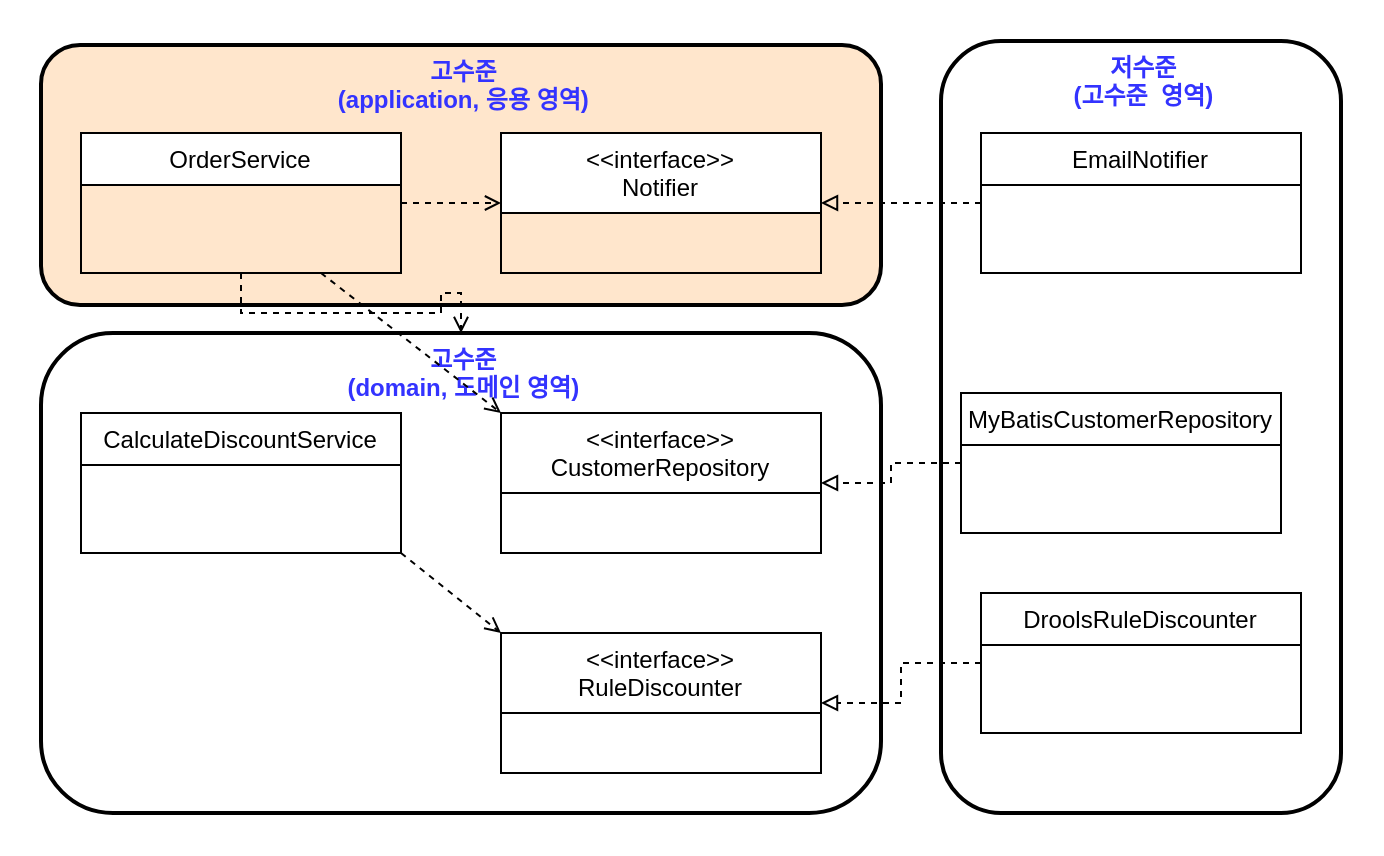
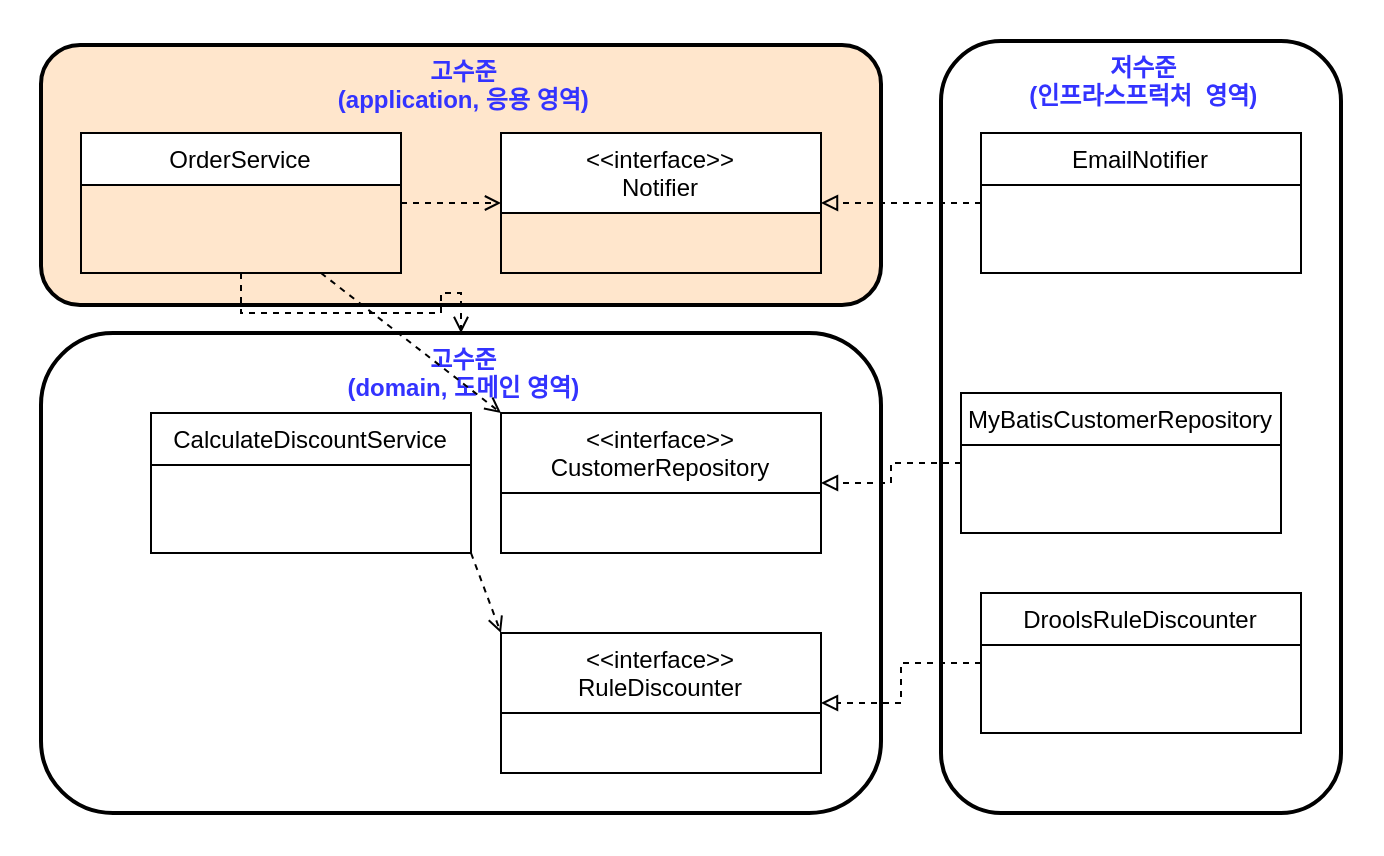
node "저수준 (고수준 영역)": label "저수준 (고수준 영역)" -> "저수준 (인프라스프럭처 영역)"
node "CalculateDiscountService": moved (241, 483) -> (311, 483)
